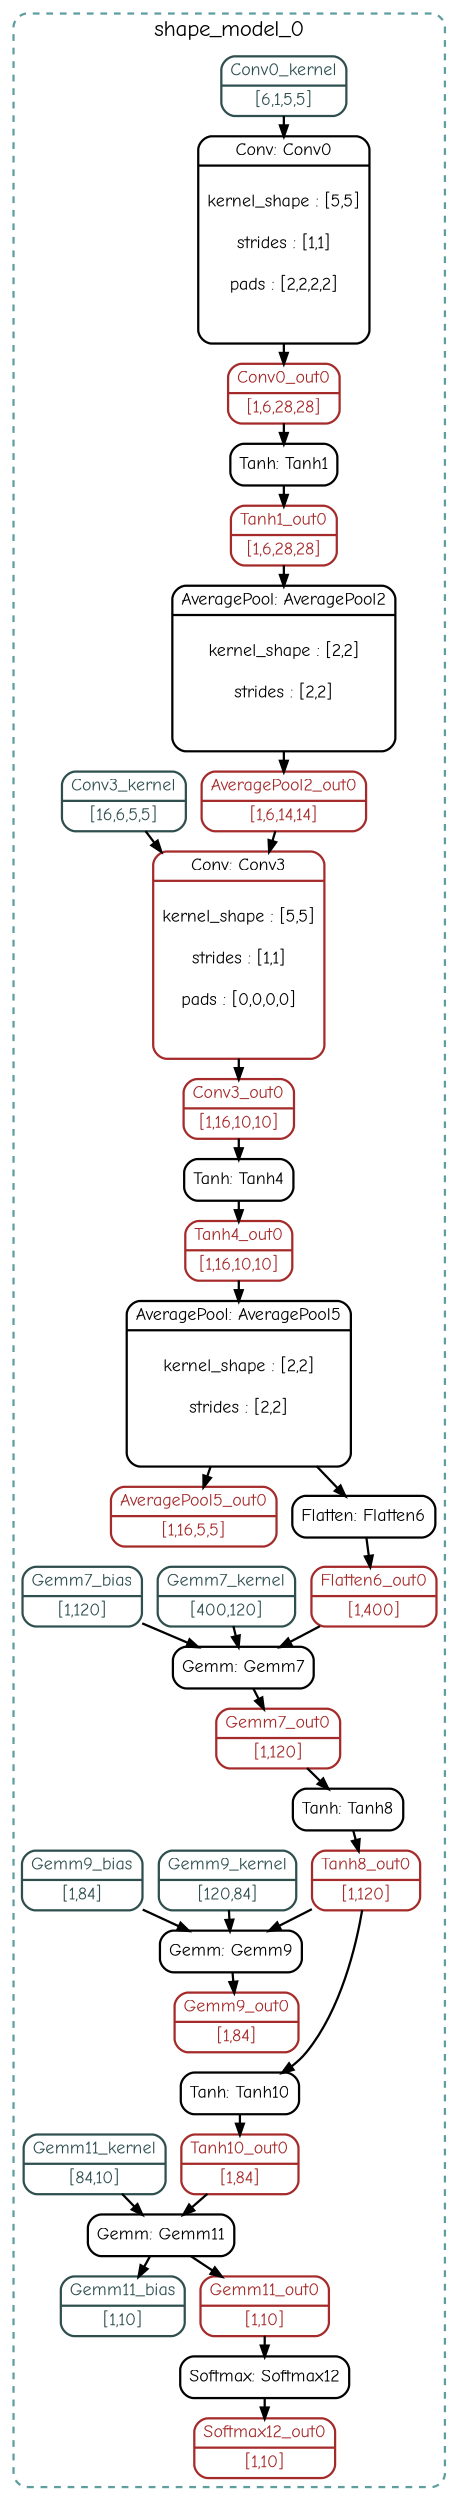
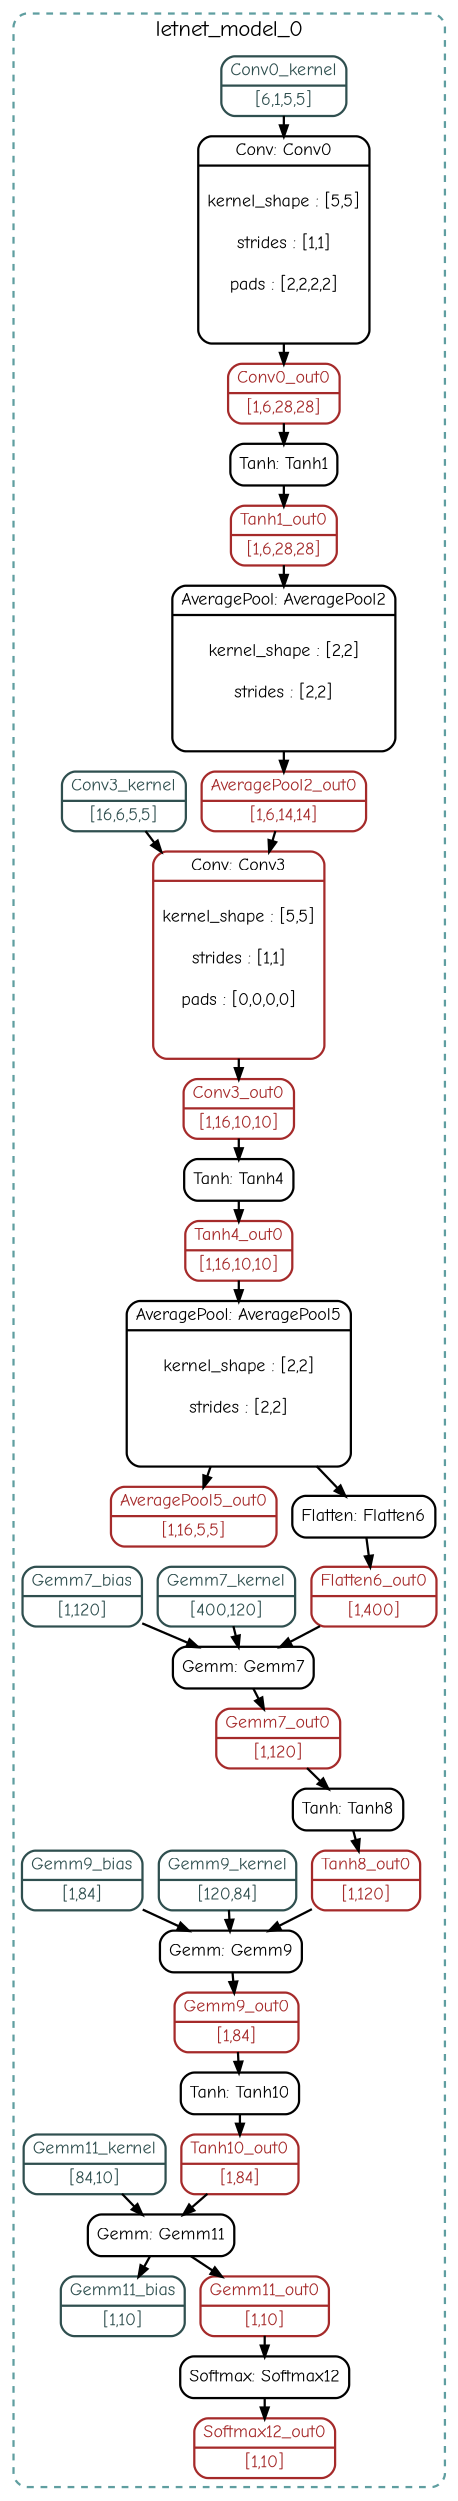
cluster "shape_model_0": label "shape_model_0" -> "letnet_model_0"
edge "Tanh8_out0" -> "Tanh: Tanh10": now "Gemm9_out0" -> "Tanh: Tanh10"
